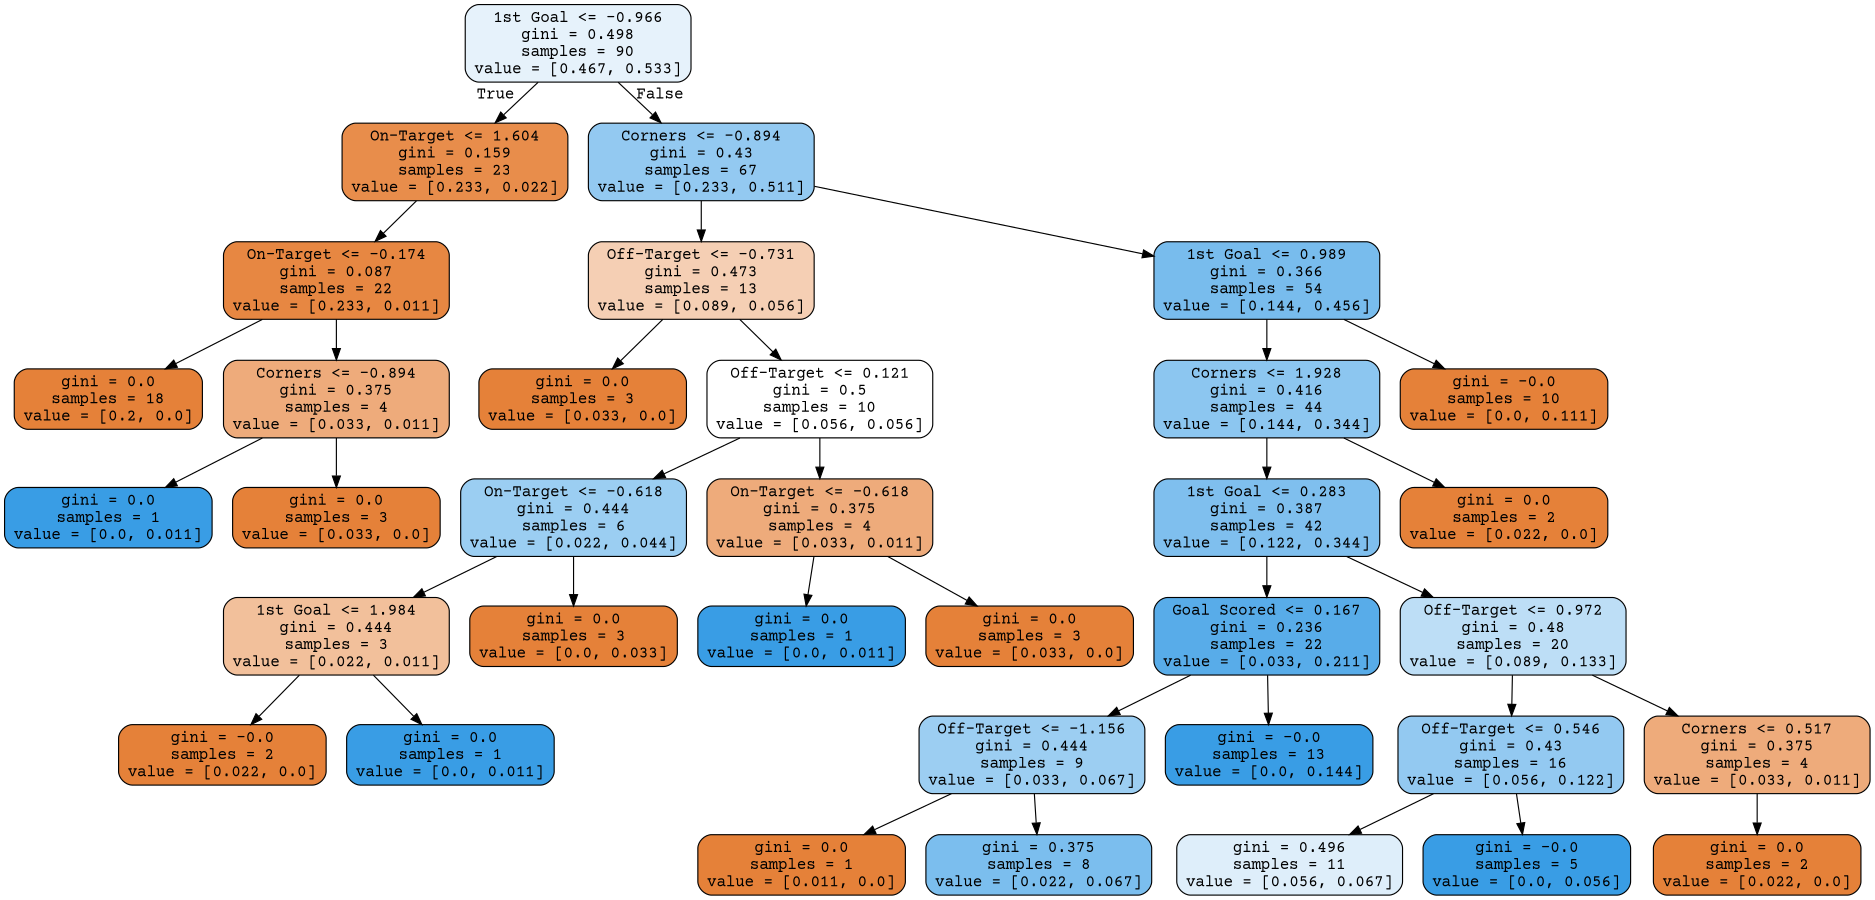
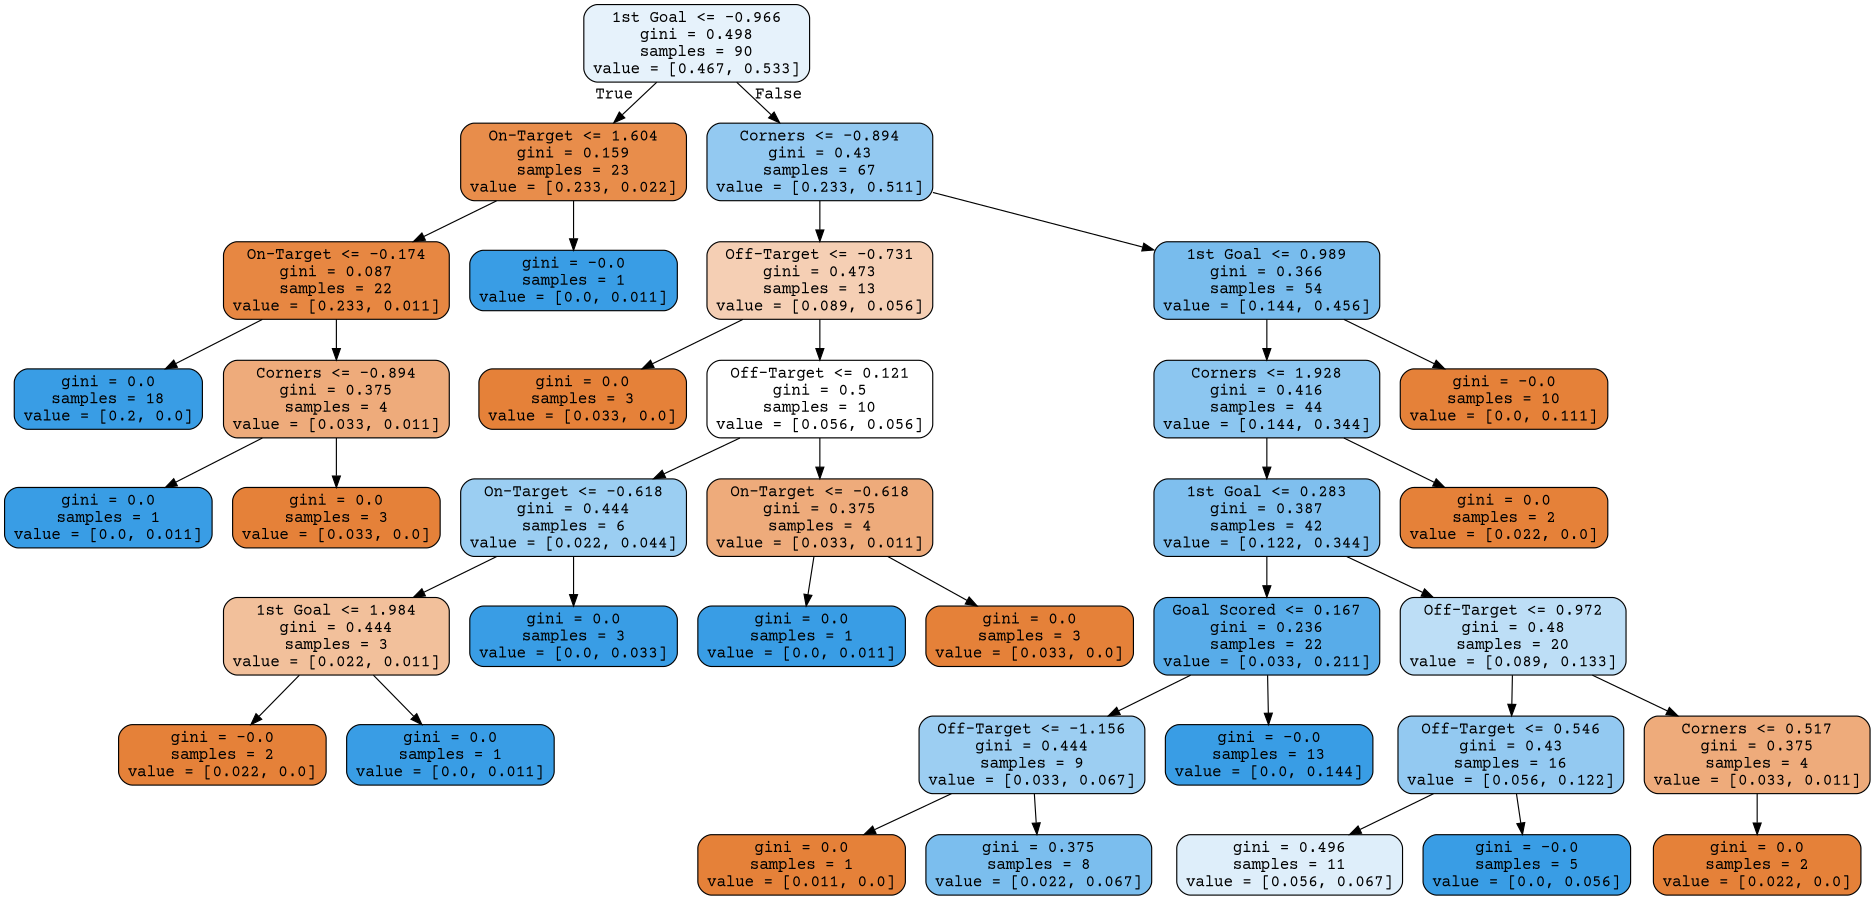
node "gini = -0.0 samples = 1 value = [0.0, 0.011]": added
node "gini = 0.0 samples = 18 value = [0.2, 0.0]": fillcolor #e58139ff -> #399de5ff
node "gini = 0.0 samples = 3 value = [0.0, 0.033]": fillcolor #e58139ff -> #399de5ff
